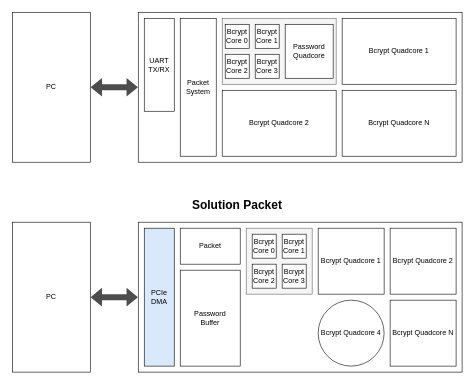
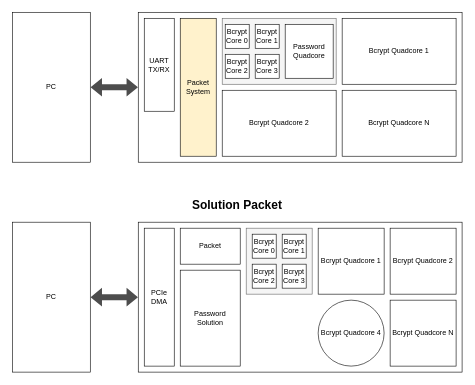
node "Packet System": fillcolor #ffffff -> #fff2cc
node "PCIe DMA": fillcolor #dae8fc -> #ffffff
node "Password Buffer": label "Password Buffer" -> "Password Solution"
